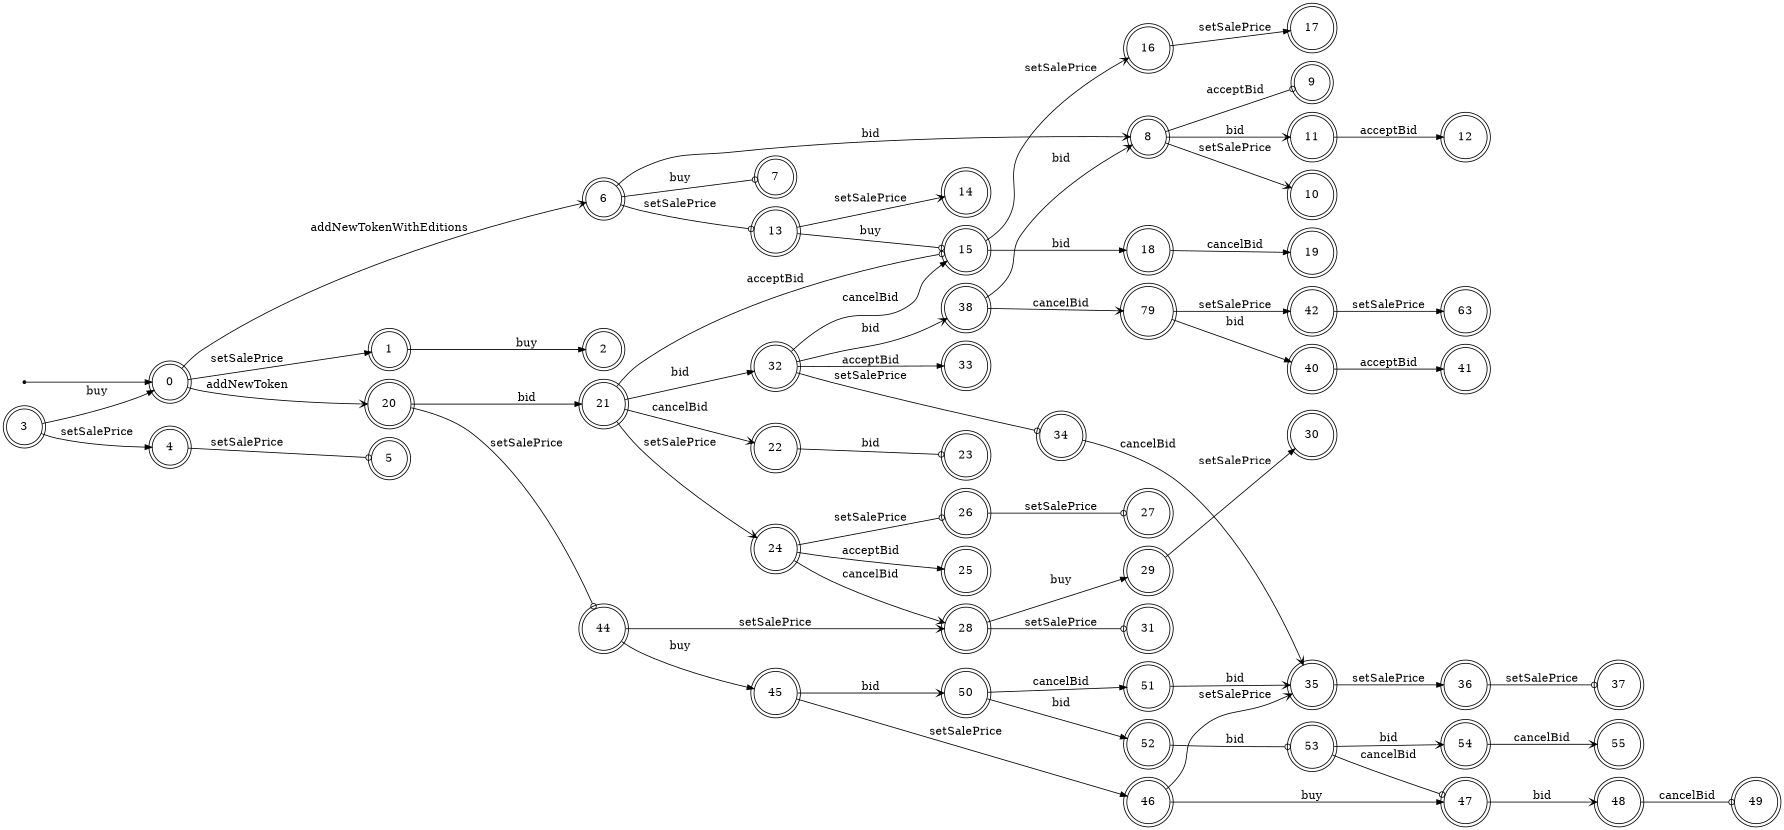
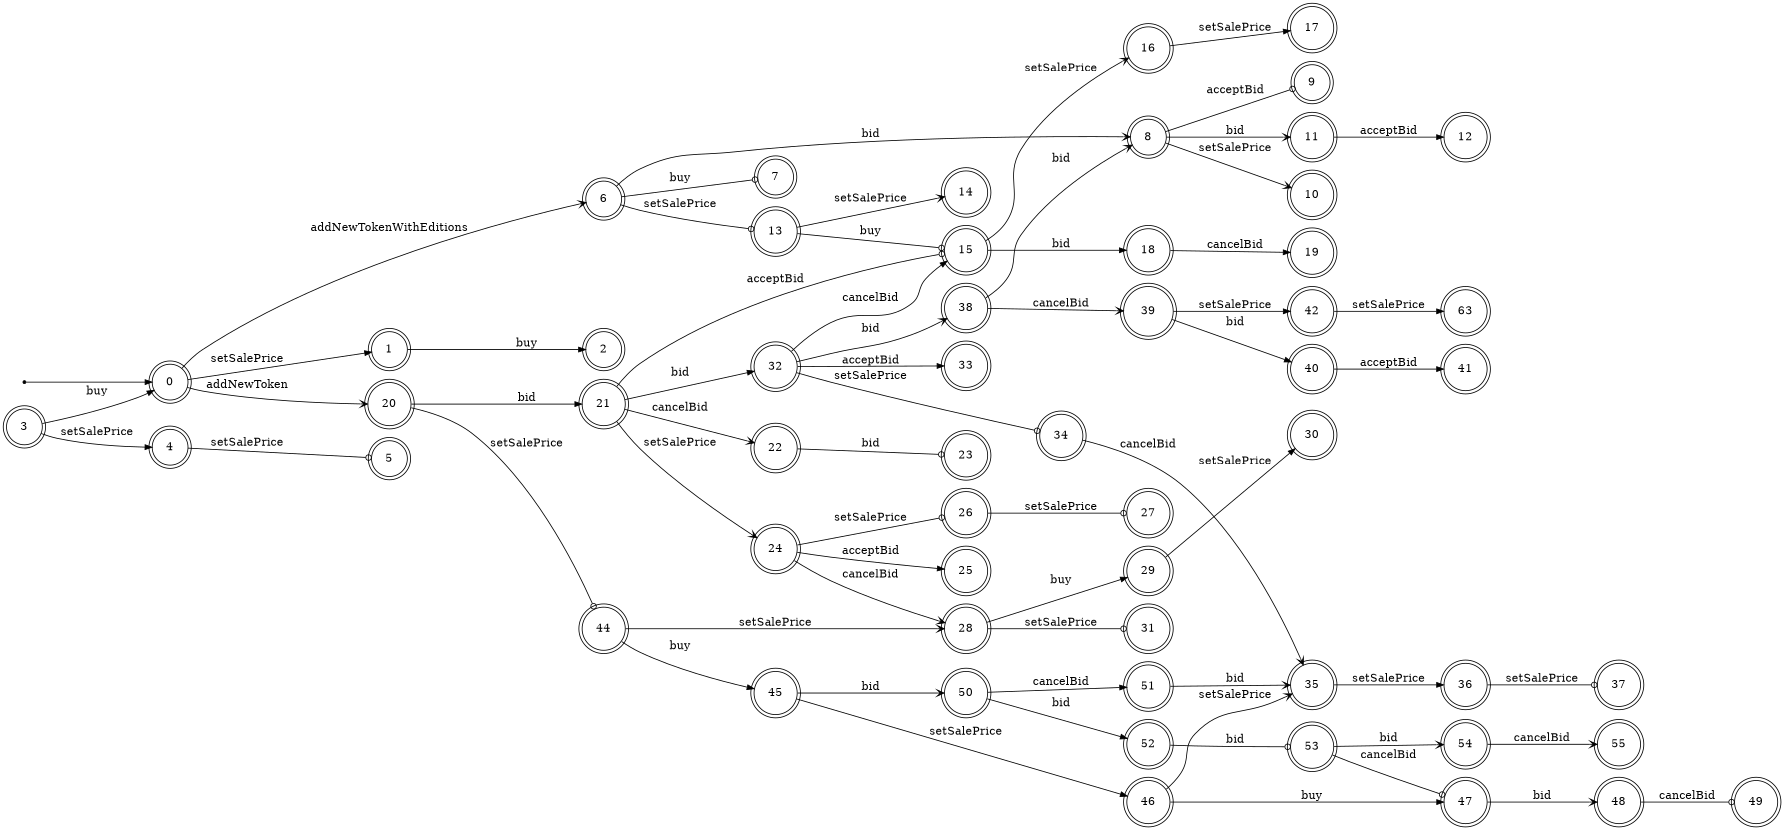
node "79": label "79" -> "39"
